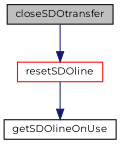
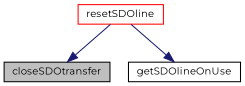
edge "closeSDOtransfer" -> "resetSDOline": reversed
